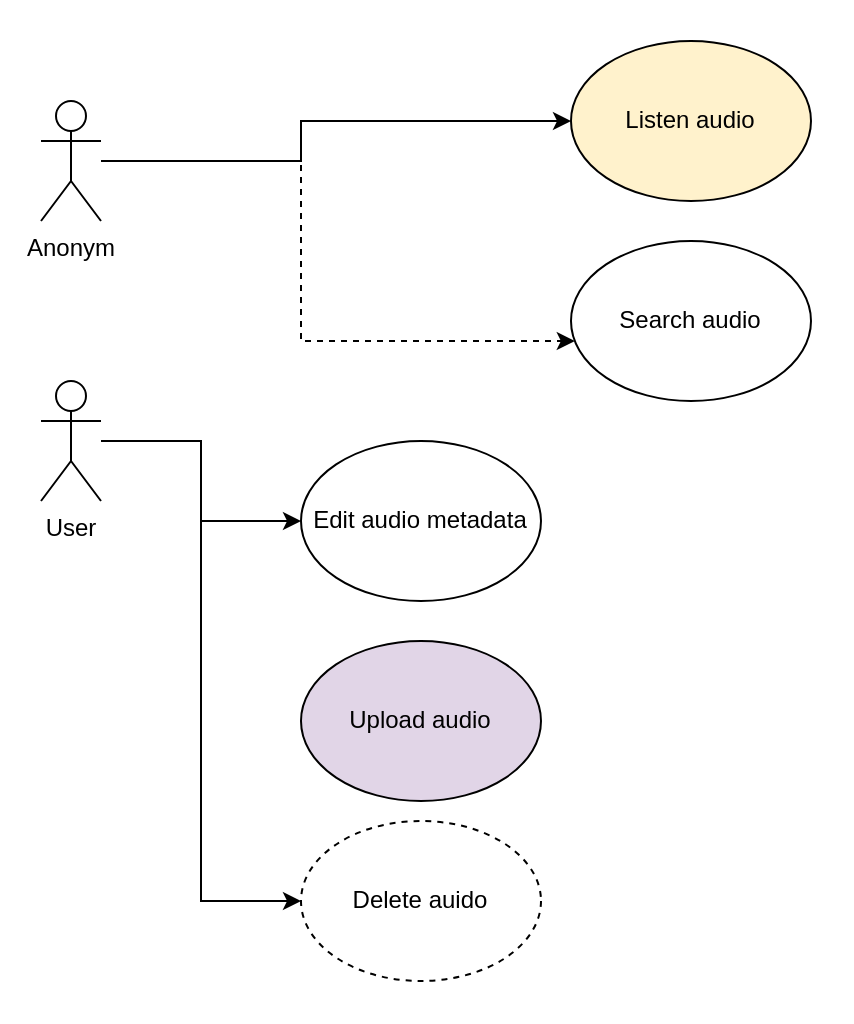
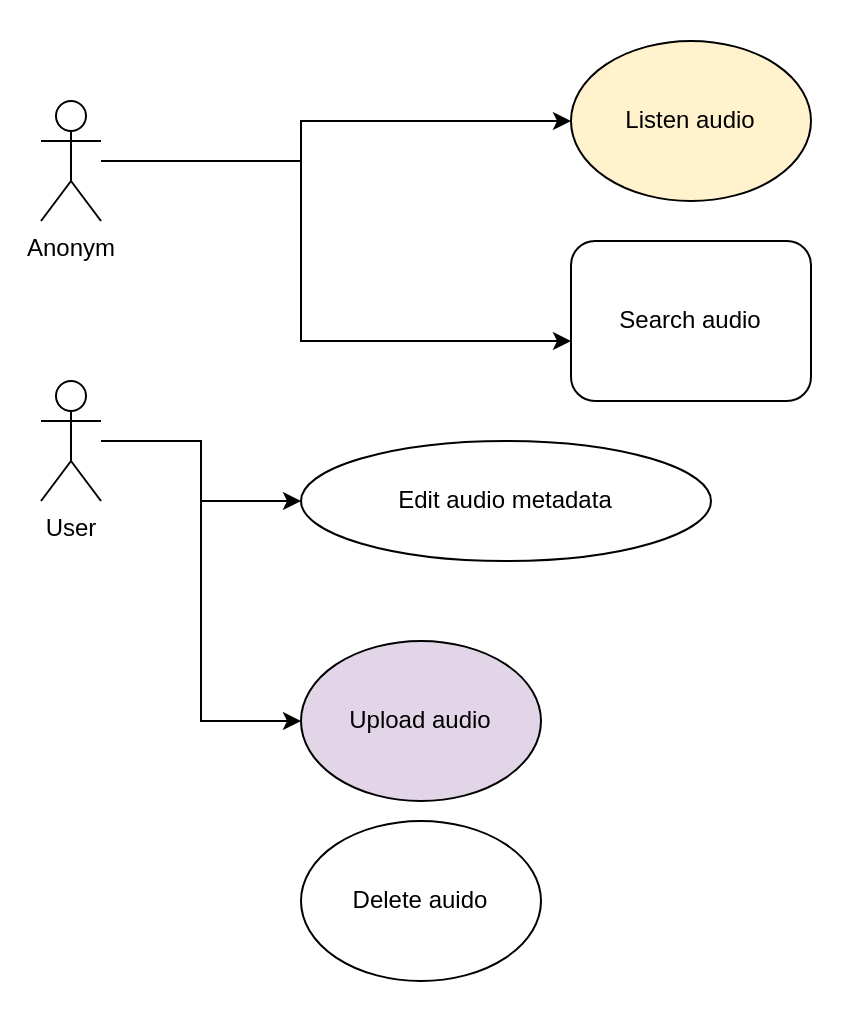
node "Search audio": shape ellipse -> rounded rectangle
edge "Anonym" -> "Search audio": style dashed -> solid
node "Edit audio metadata": size 240x160 -> 410x120
edge "User" -> "Upload audio": added
edge "User" -> "Delete auido": removed
node "Delete auido": style dashed -> solid
